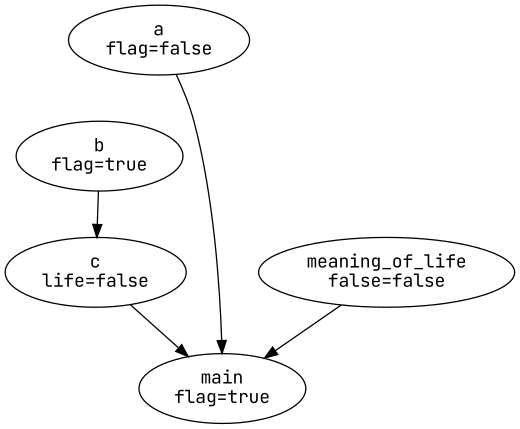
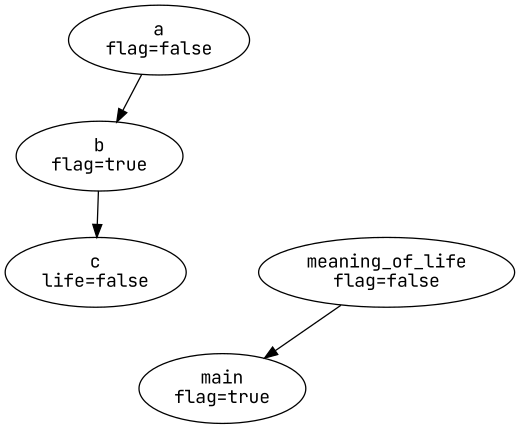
edge "a flag=false" -> "main flag=true": now "a flag=false" -> "b flag=true"
node "meaning_of_life false=false": label "meaning_of_life false=false" -> "meaning_of_life flag=false"
edge "c life=false" -> "main flag=true": removed
